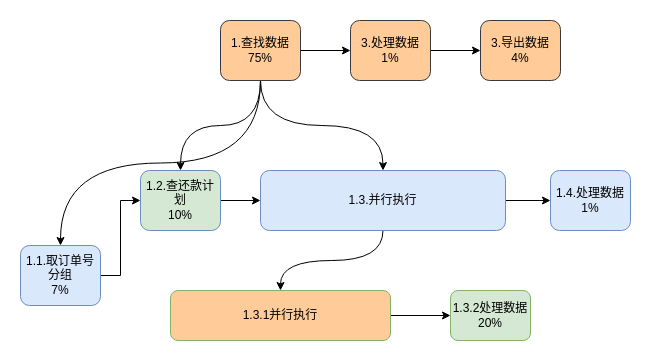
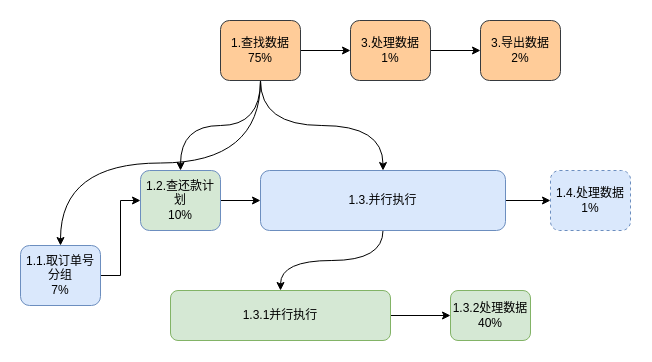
node "3.导出数据 4%": label "3.导出数据 4%" -> "3.导出数据 2%"
node "1.4.处理数据 1%": style solid -> dashed
node "1.3.1并行执行": fillcolor #ffcc99 -> #d5e8d4
node "1.3.2处理数据 20%": label "1.3.2处理数据 20%" -> "1.3.2处理数据 40%"
